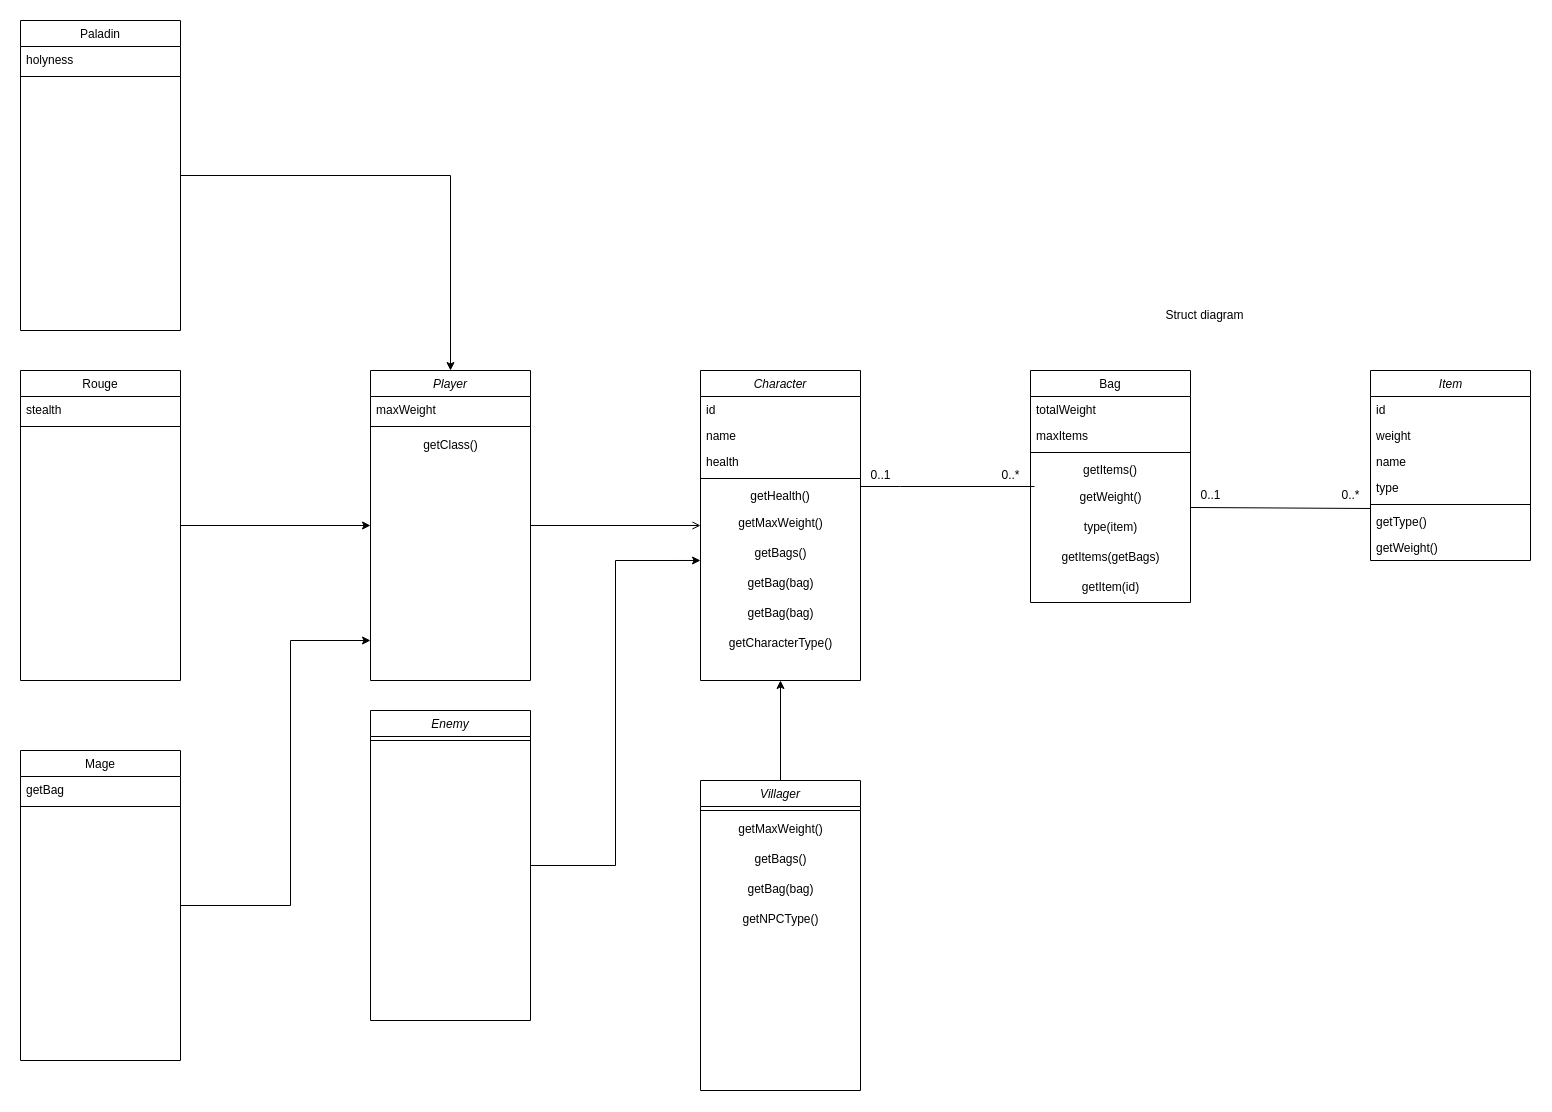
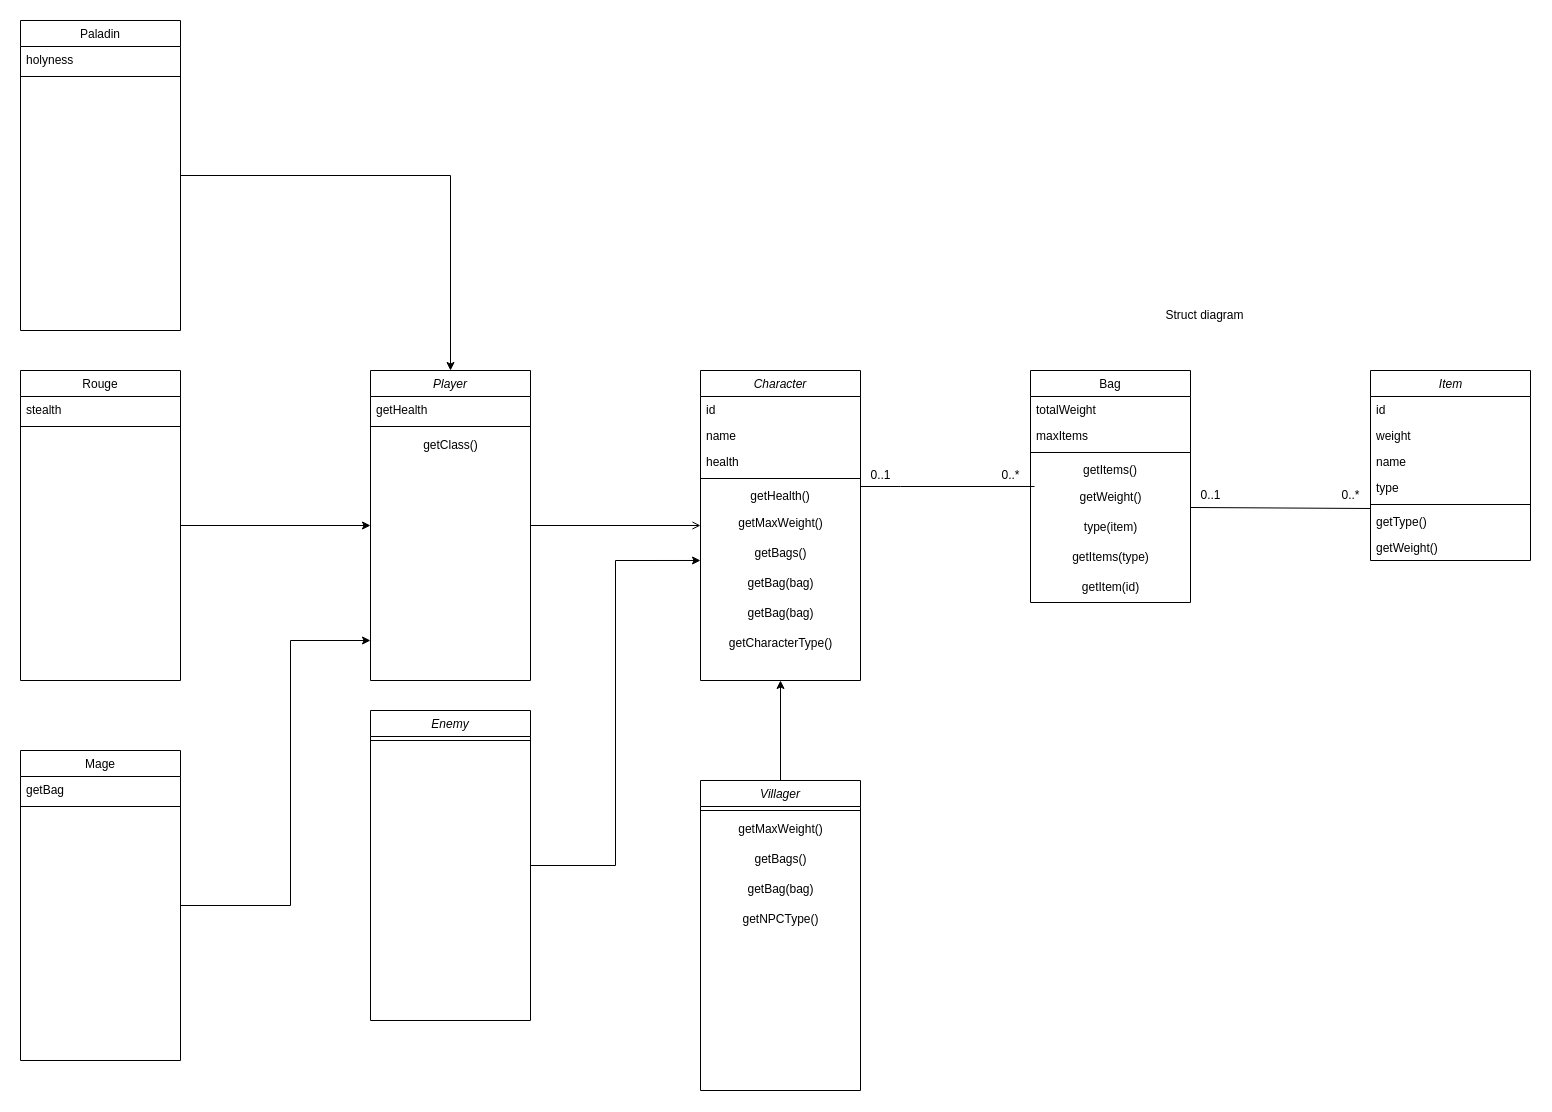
node "maxWeight": label "maxWeight" -> "getHealth"
node "getItems(getBags)": label "getItems(getBags)" -> "getItems(type)"
